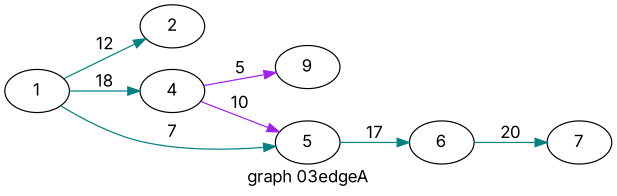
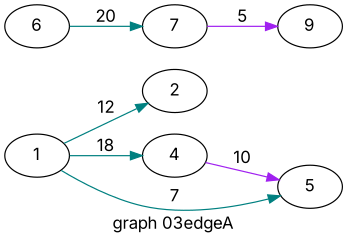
edge "4" -> "9": now "7" -> "9"
edge "5" -> "6": removed, label "17"
